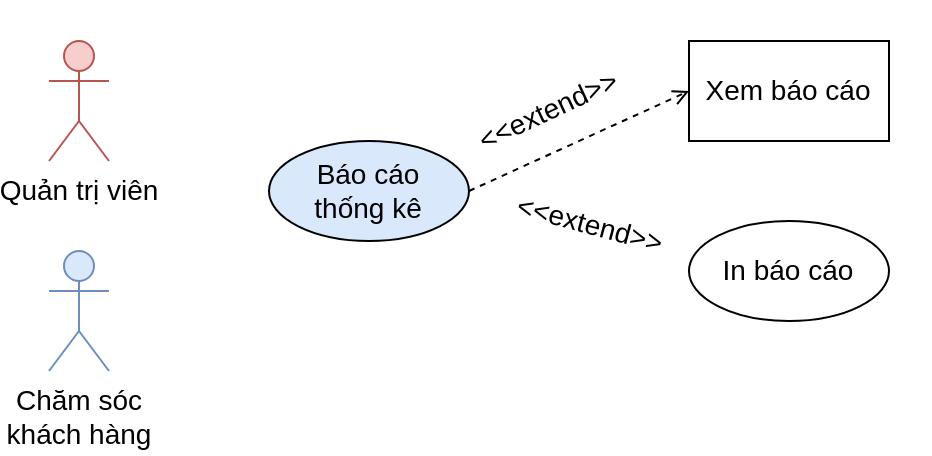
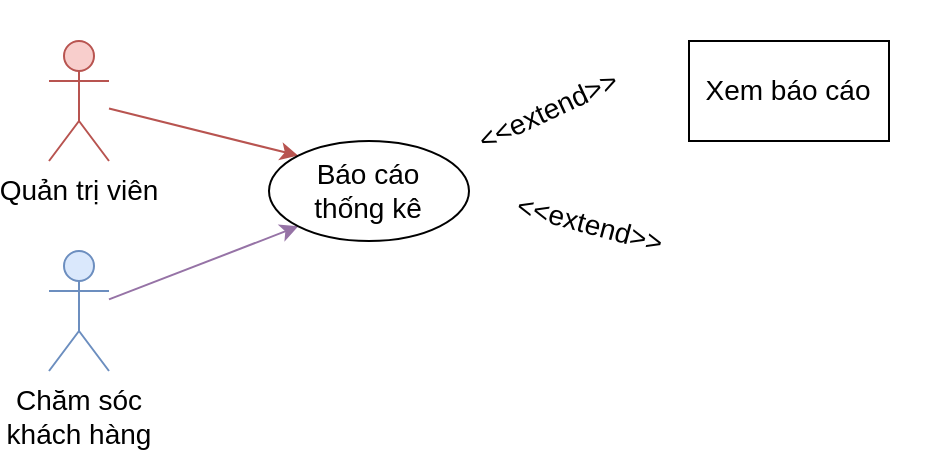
edge "Quản trị viên" -> "Báo cáo thống kê": added
edge "Báo cáo thống kê" -> "Xem báo cáo": removed
node "Báo cáo thống kê": fillcolor #dae8fc -> #ffffff
edge "Chăm sóckhách hàng" -> "Báo cáo thống kê": added
node "In báo cáo": removed
